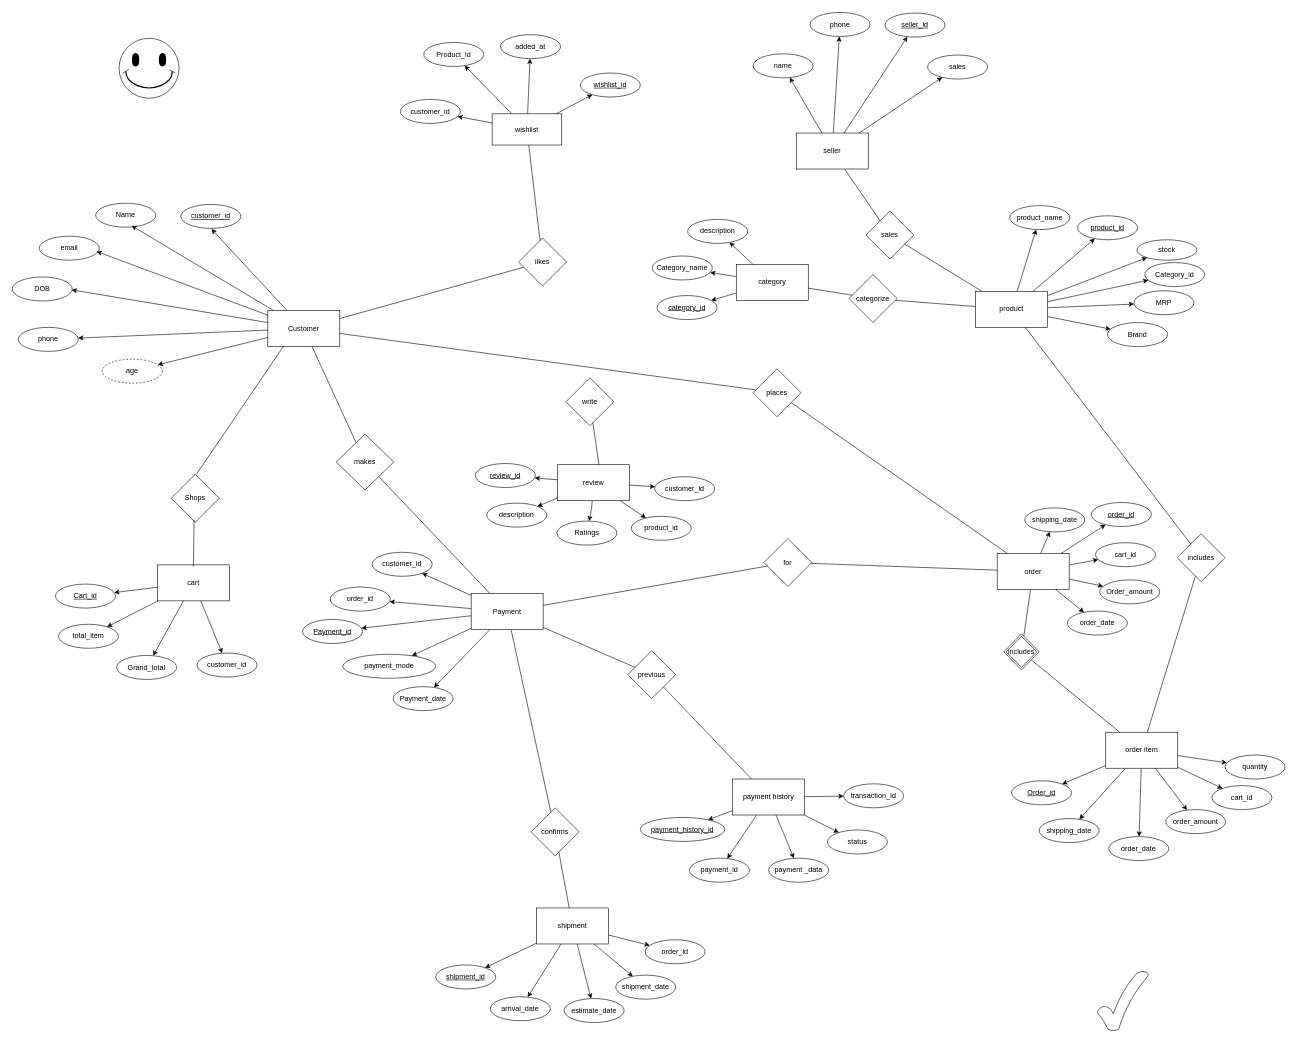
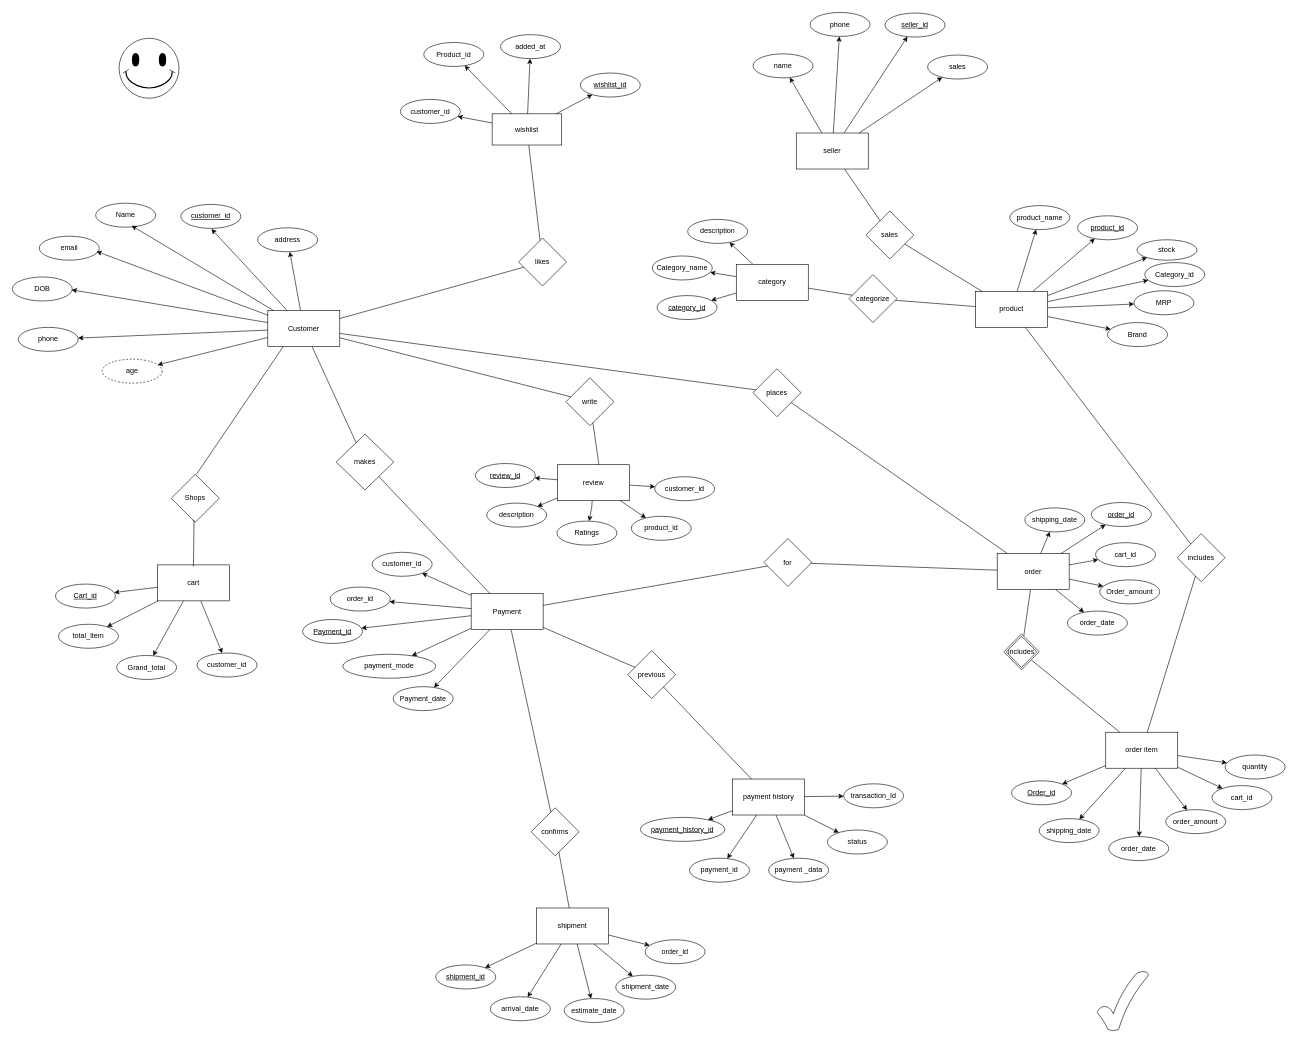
node "address": added
edge "Customer" -> "address": added
edge "Customer" -- "write": added
